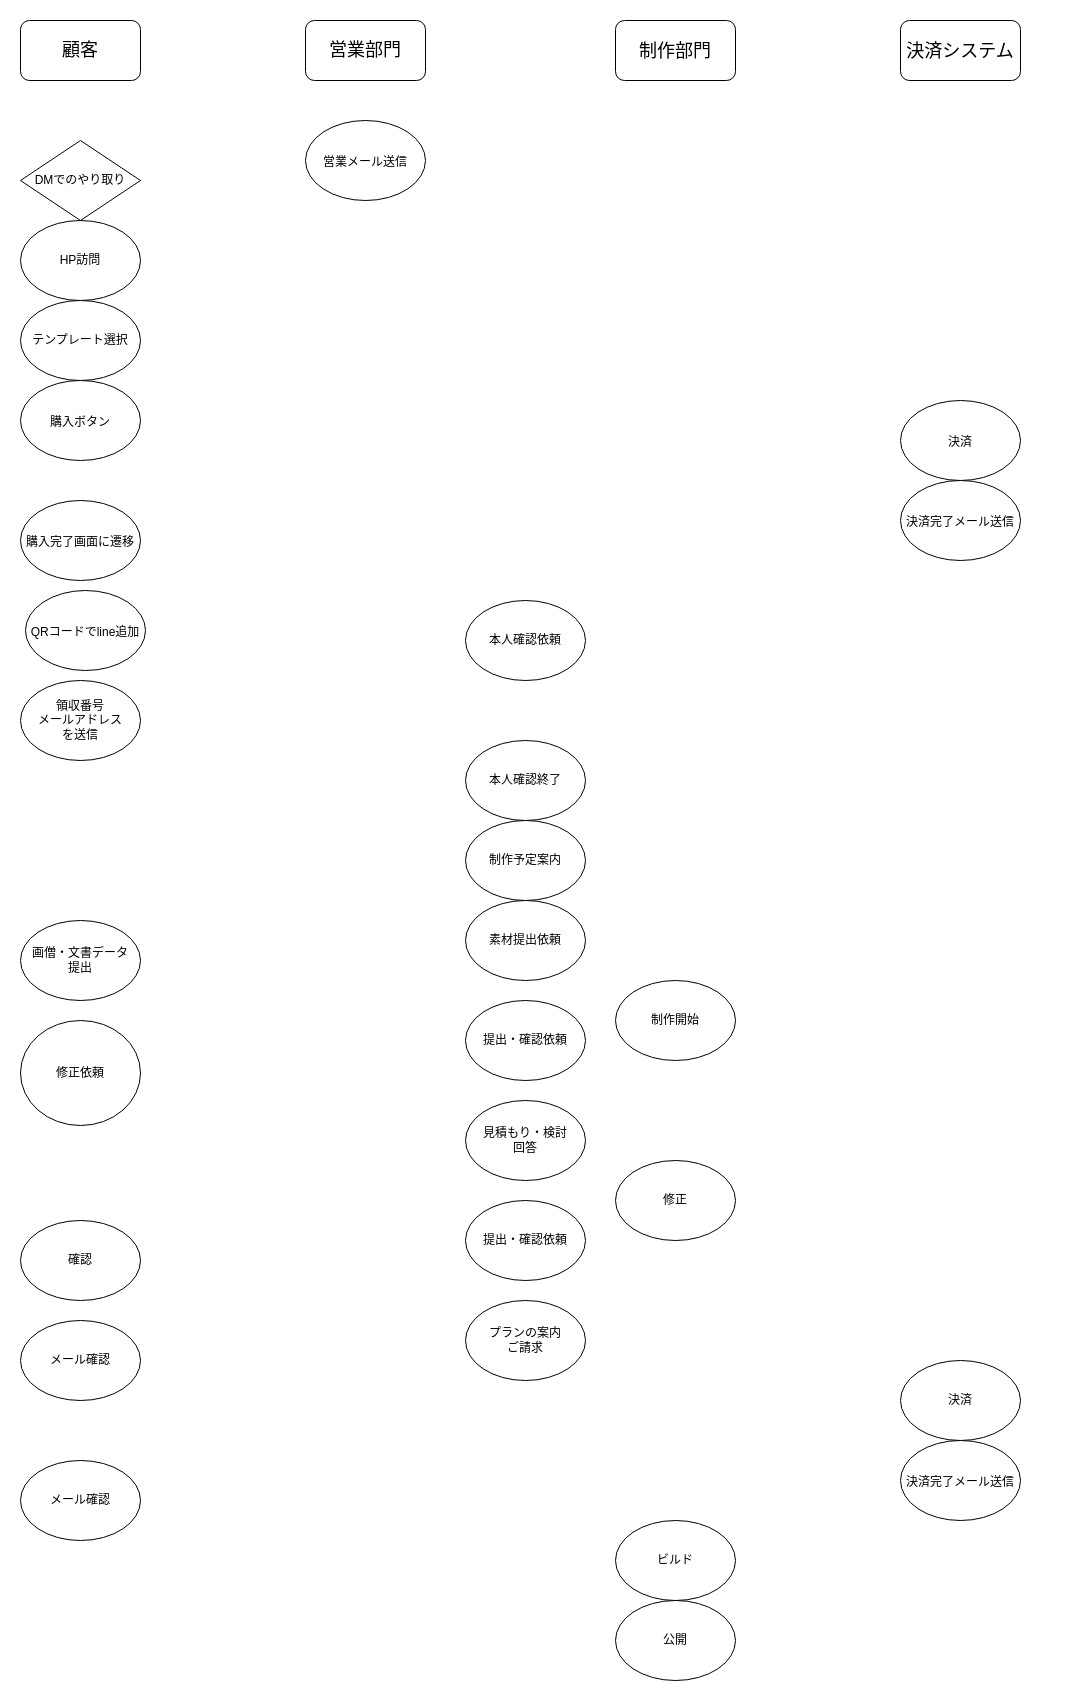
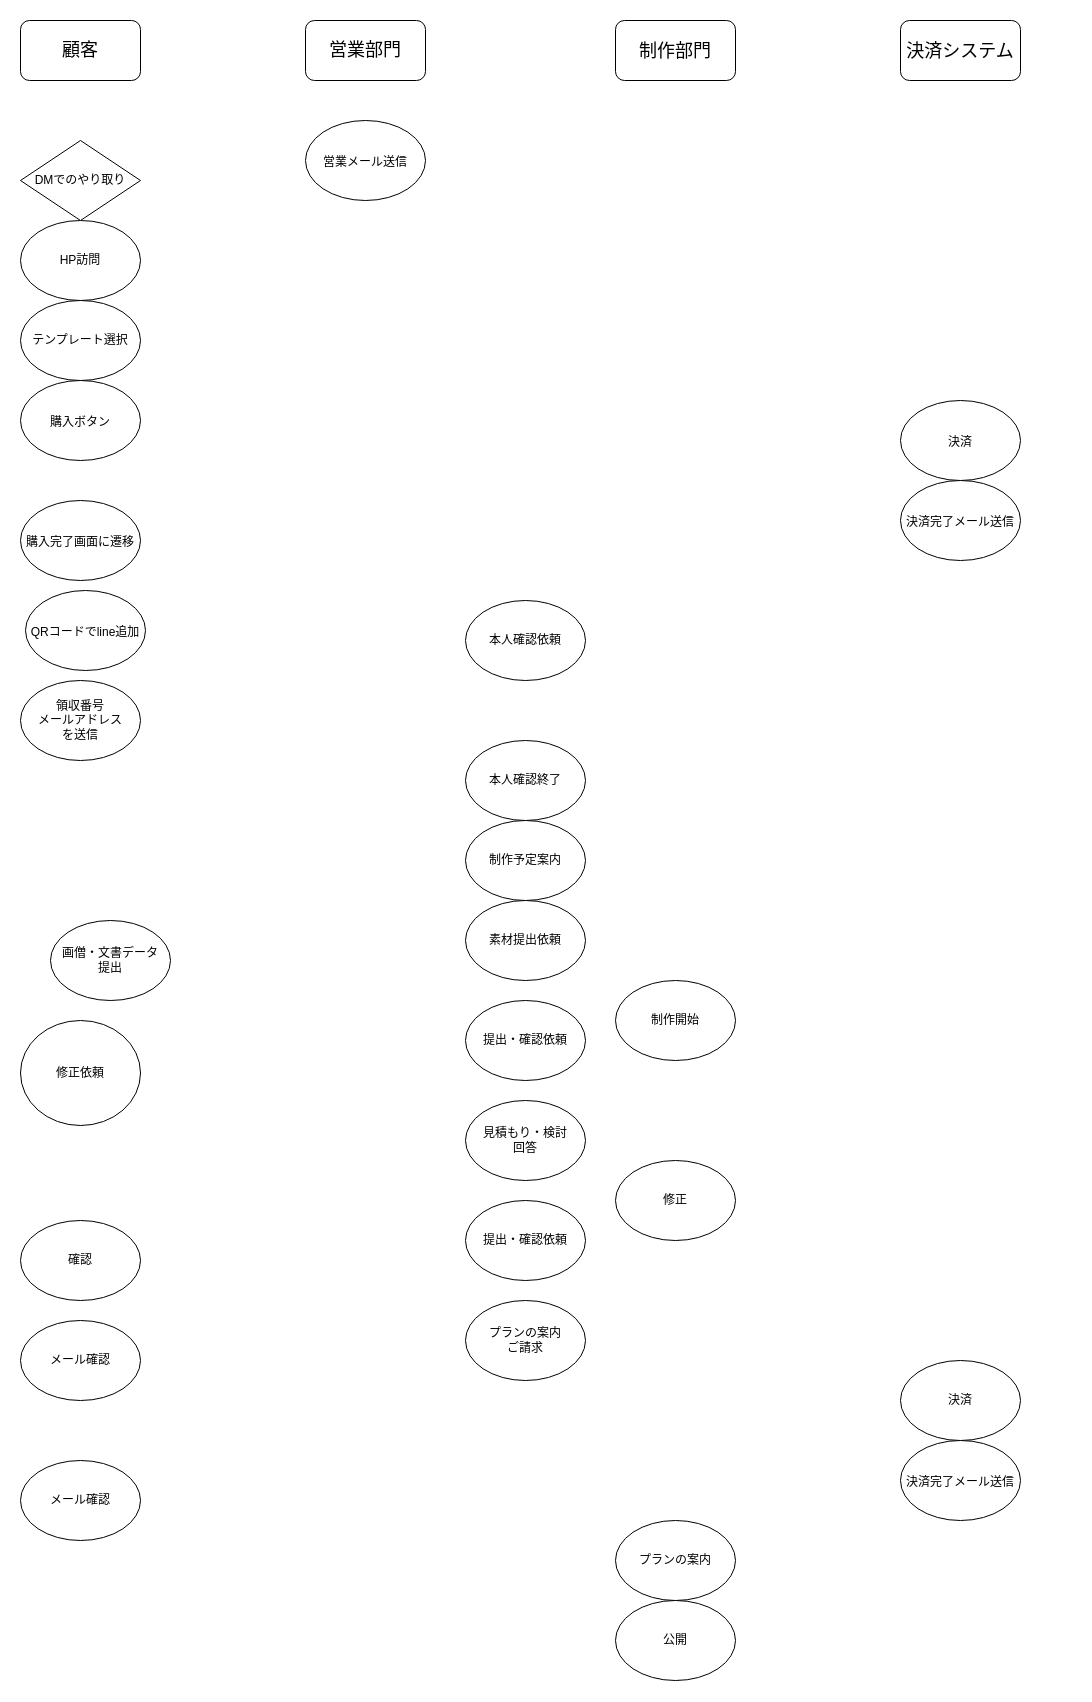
node "画僧・文書データ 提出": moved (81, 961) -> (111, 961)
node "ビルド": label "ビルド" -> "プランの案内"
